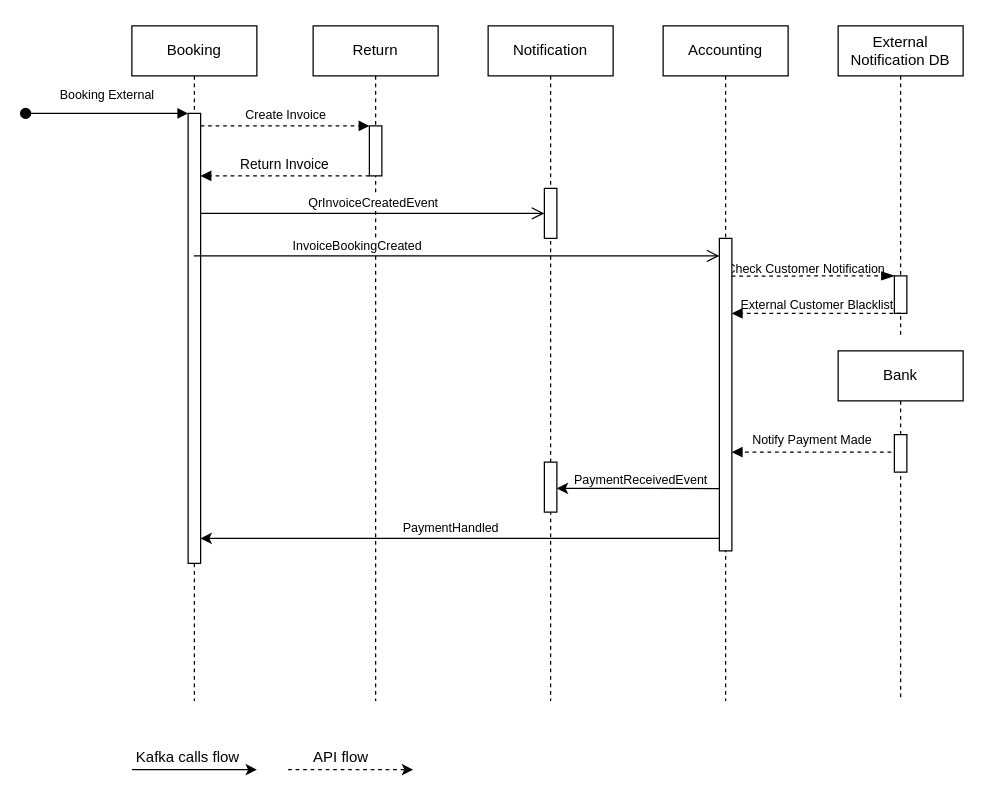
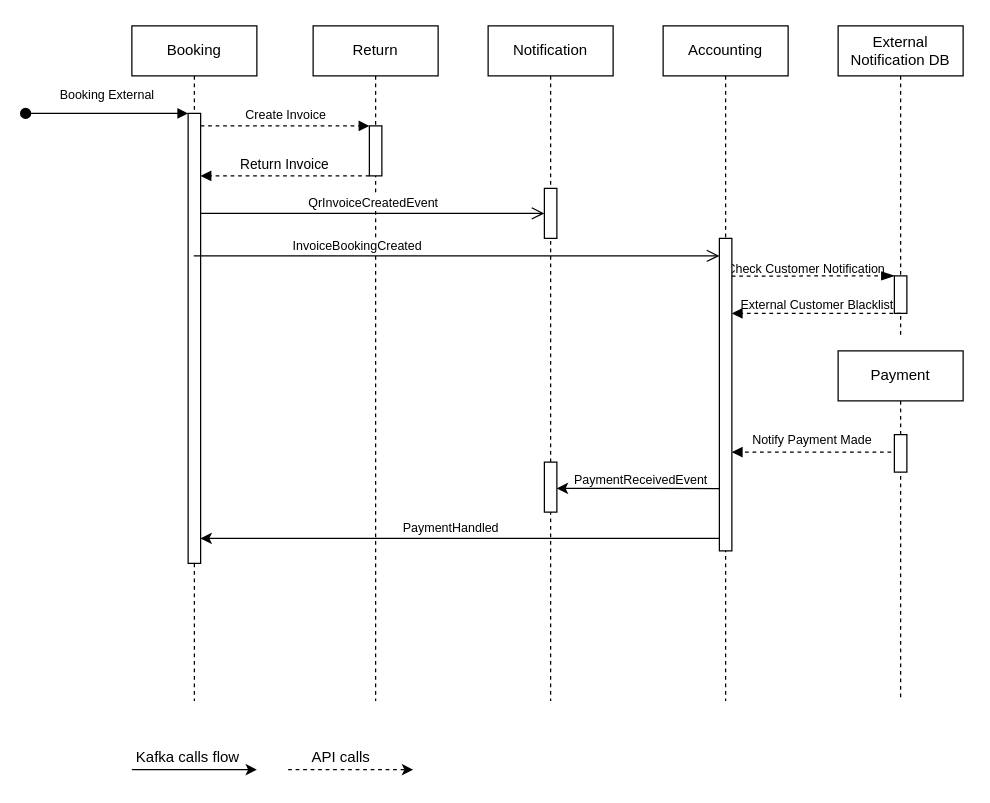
node "Bank": label "Bank" -> "Payment"
node "API flow": label "API flow" -> "API calls"
